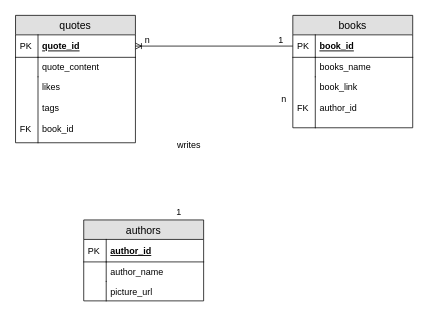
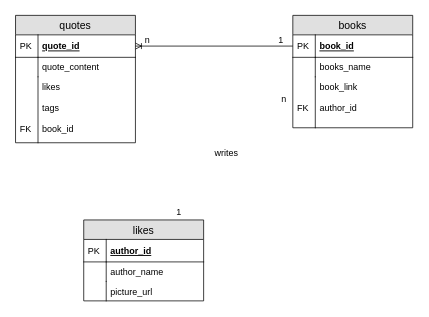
node "writes": moved (195, 150) -> (232, 157)
node "authors": label "authors" -> "likes"
